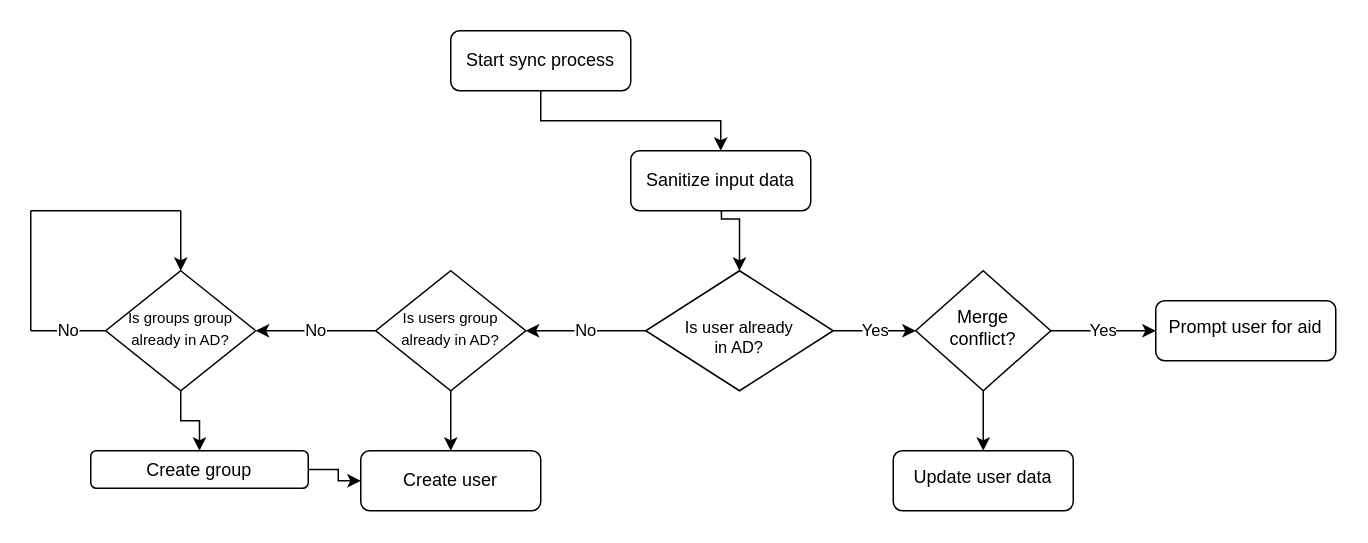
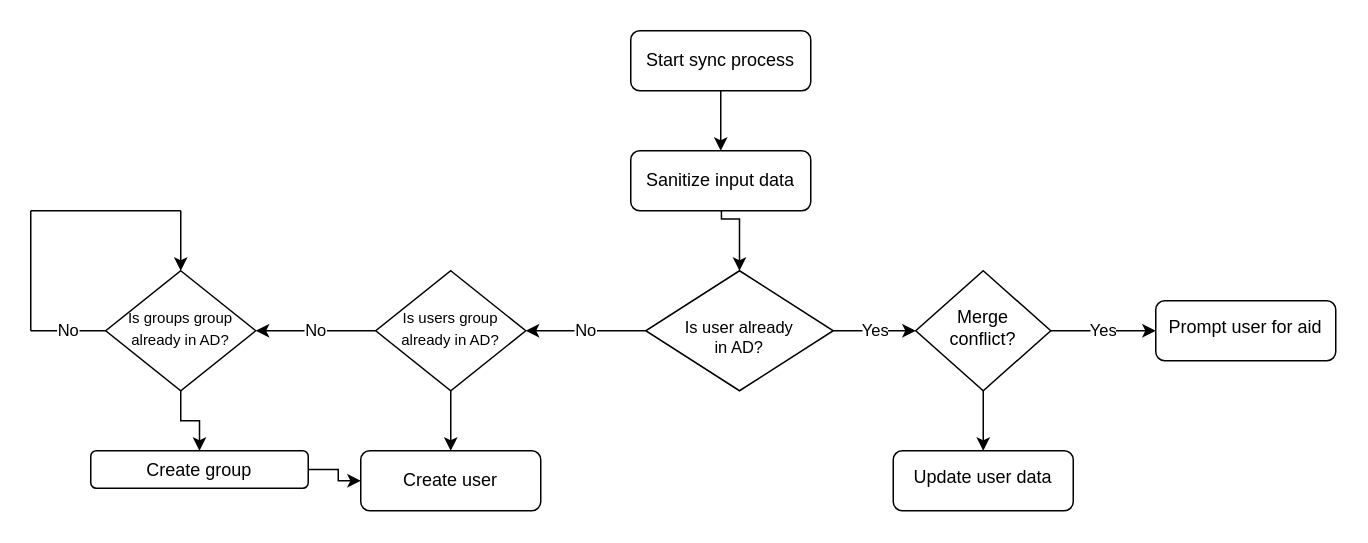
node "Start sync process": moved (541, 61) -> (721, 61)
